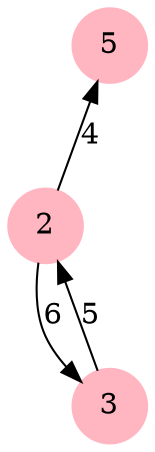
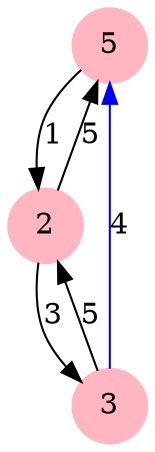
edge "5" -> "2": added, label "1"
edge "2" -> "5": label "4" -> "5"
edge "3" -> "5": added, label "4"
edge "2" -> "3": label "6" -> "3"
